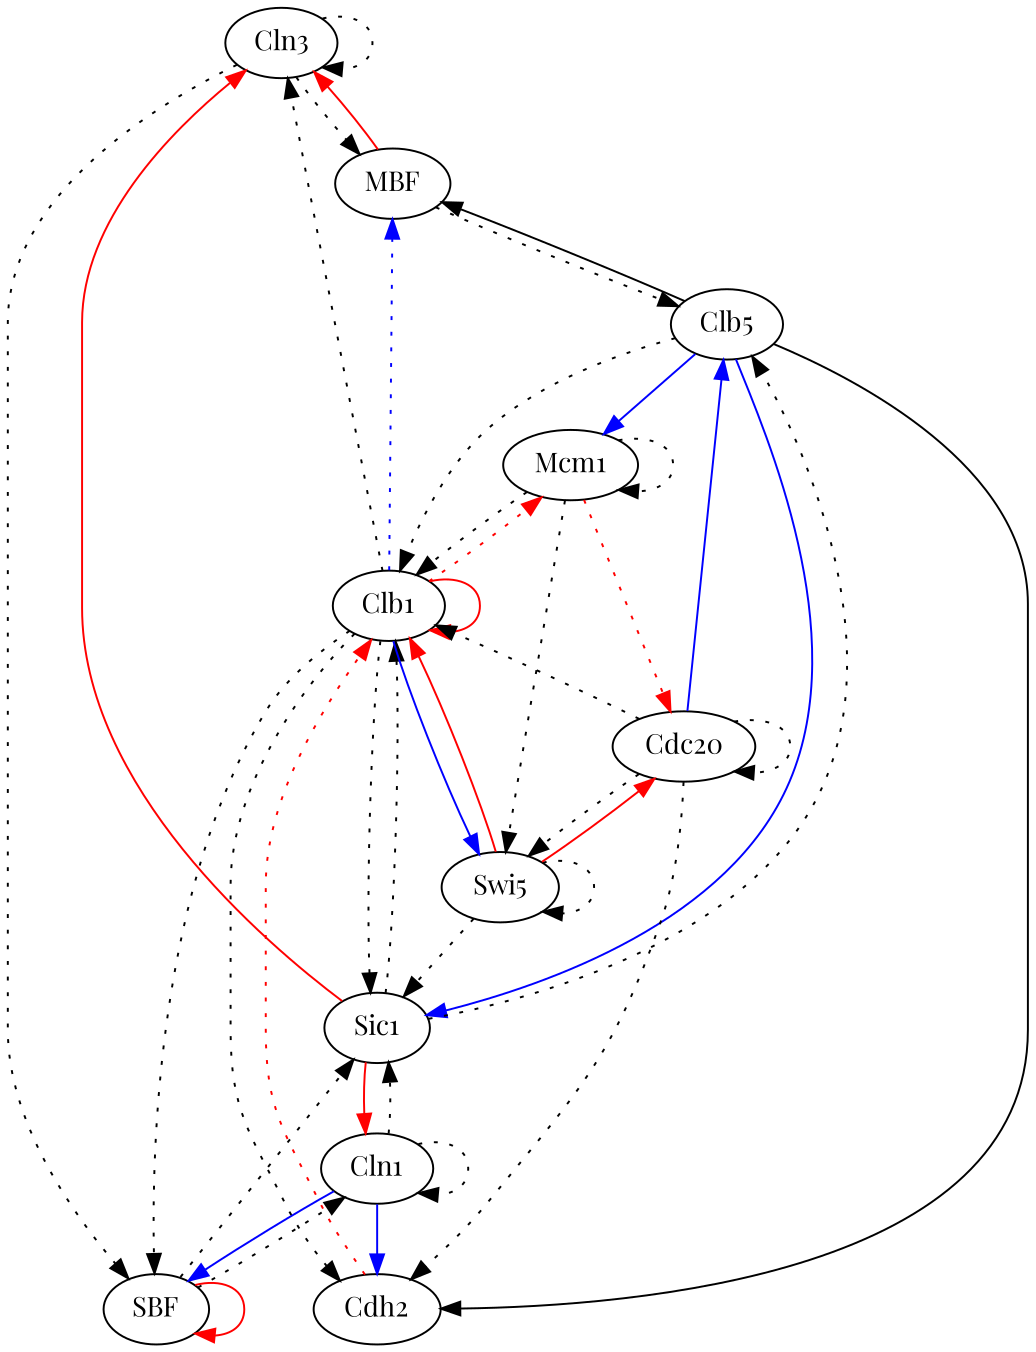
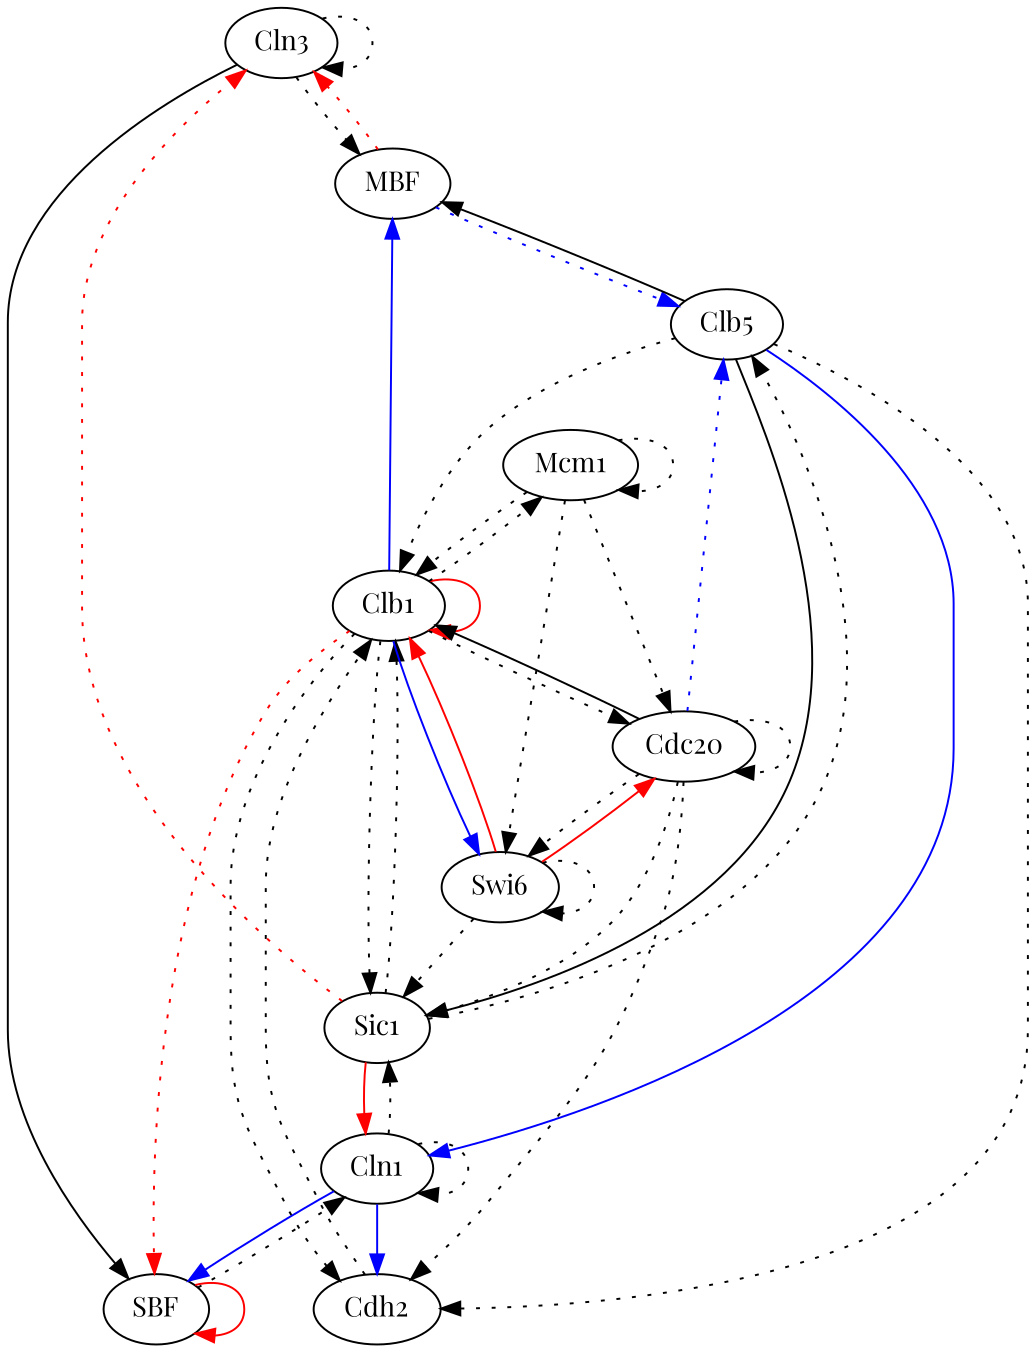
edge "MBF" -> "Cln3": style solid -> dotted
edge "MBF" -> "Clb5": color black -> blue
edge "Clb1" -> "Cln3": now "Clb1" -> "Cdc20"
edge "Clb5" -> "Mcm1": now "Clb5" -> "Cln1"
edge "Clb1" -> "MBF": style dotted -> solid
edge "Cdc20" -> "Clb5": style solid -> dotted
edge "Clb1" -> "Mcm1": color red -> black
edge "Sic1" -> "Cln3": style solid -> dotted
edge "Mcm1" -> "Cdc20": color red -> black
edge "Cln3" -> "SBF": style dotted -> solid
edge "Cdc20" -> "Clb1": style dotted -> solid
edge "Clb5" -> "Sic1": color blue -> black
node "Swi5": label "Swi5" -> "Swi6"
edge "Clb1" -> "SBF": color black -> red
edge "Cdh2" -> "Clb1": color red -> black
edge "Clb5" -> "Cdh2": style solid -> dotted
edge "SBF" -> "Sic1": now "Cdc20" -> "Sic1"
